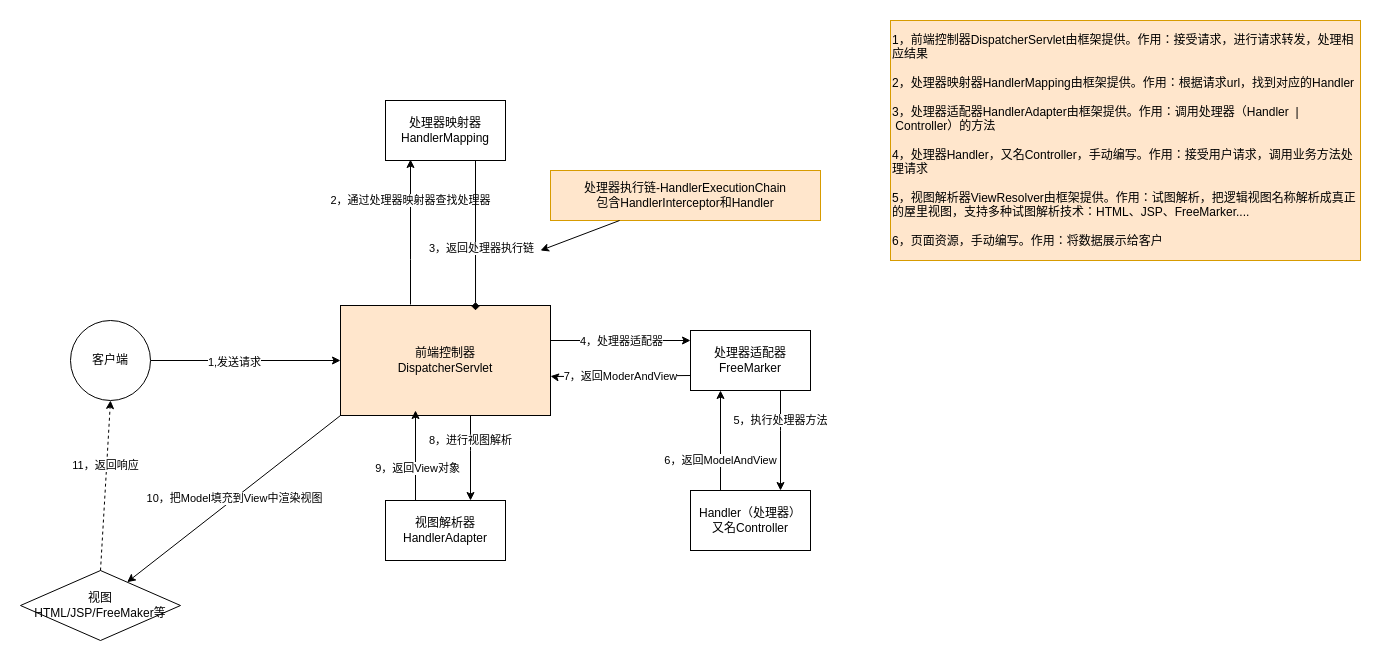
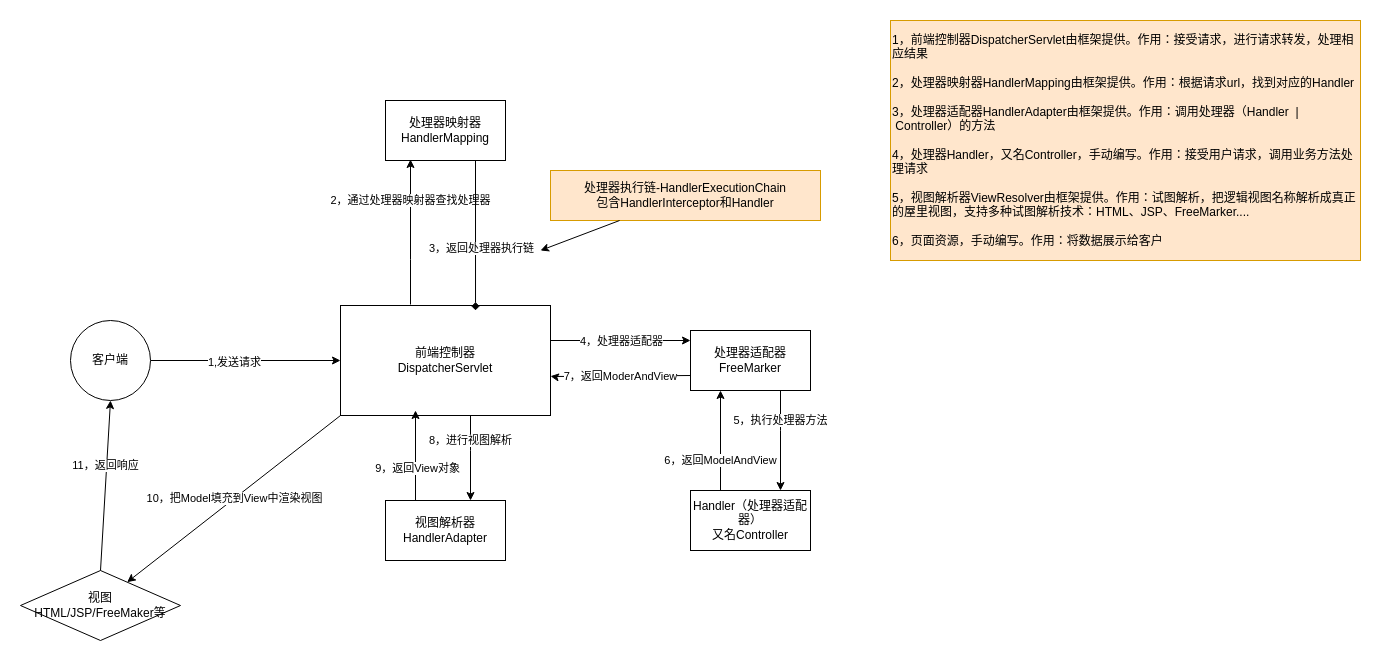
node "前端控制器 DispatcherServlet": fillcolor #ffe6cc -> #ffffff
edge "视图 HTML/JSP/FreeMaker等" -> "客户端": style dashed -> solid
node "Handler（处理器） 又名Controller": label "Handler（处理器） 又名Controller" -> "Handler（处理器适配器） 又名Controller"
